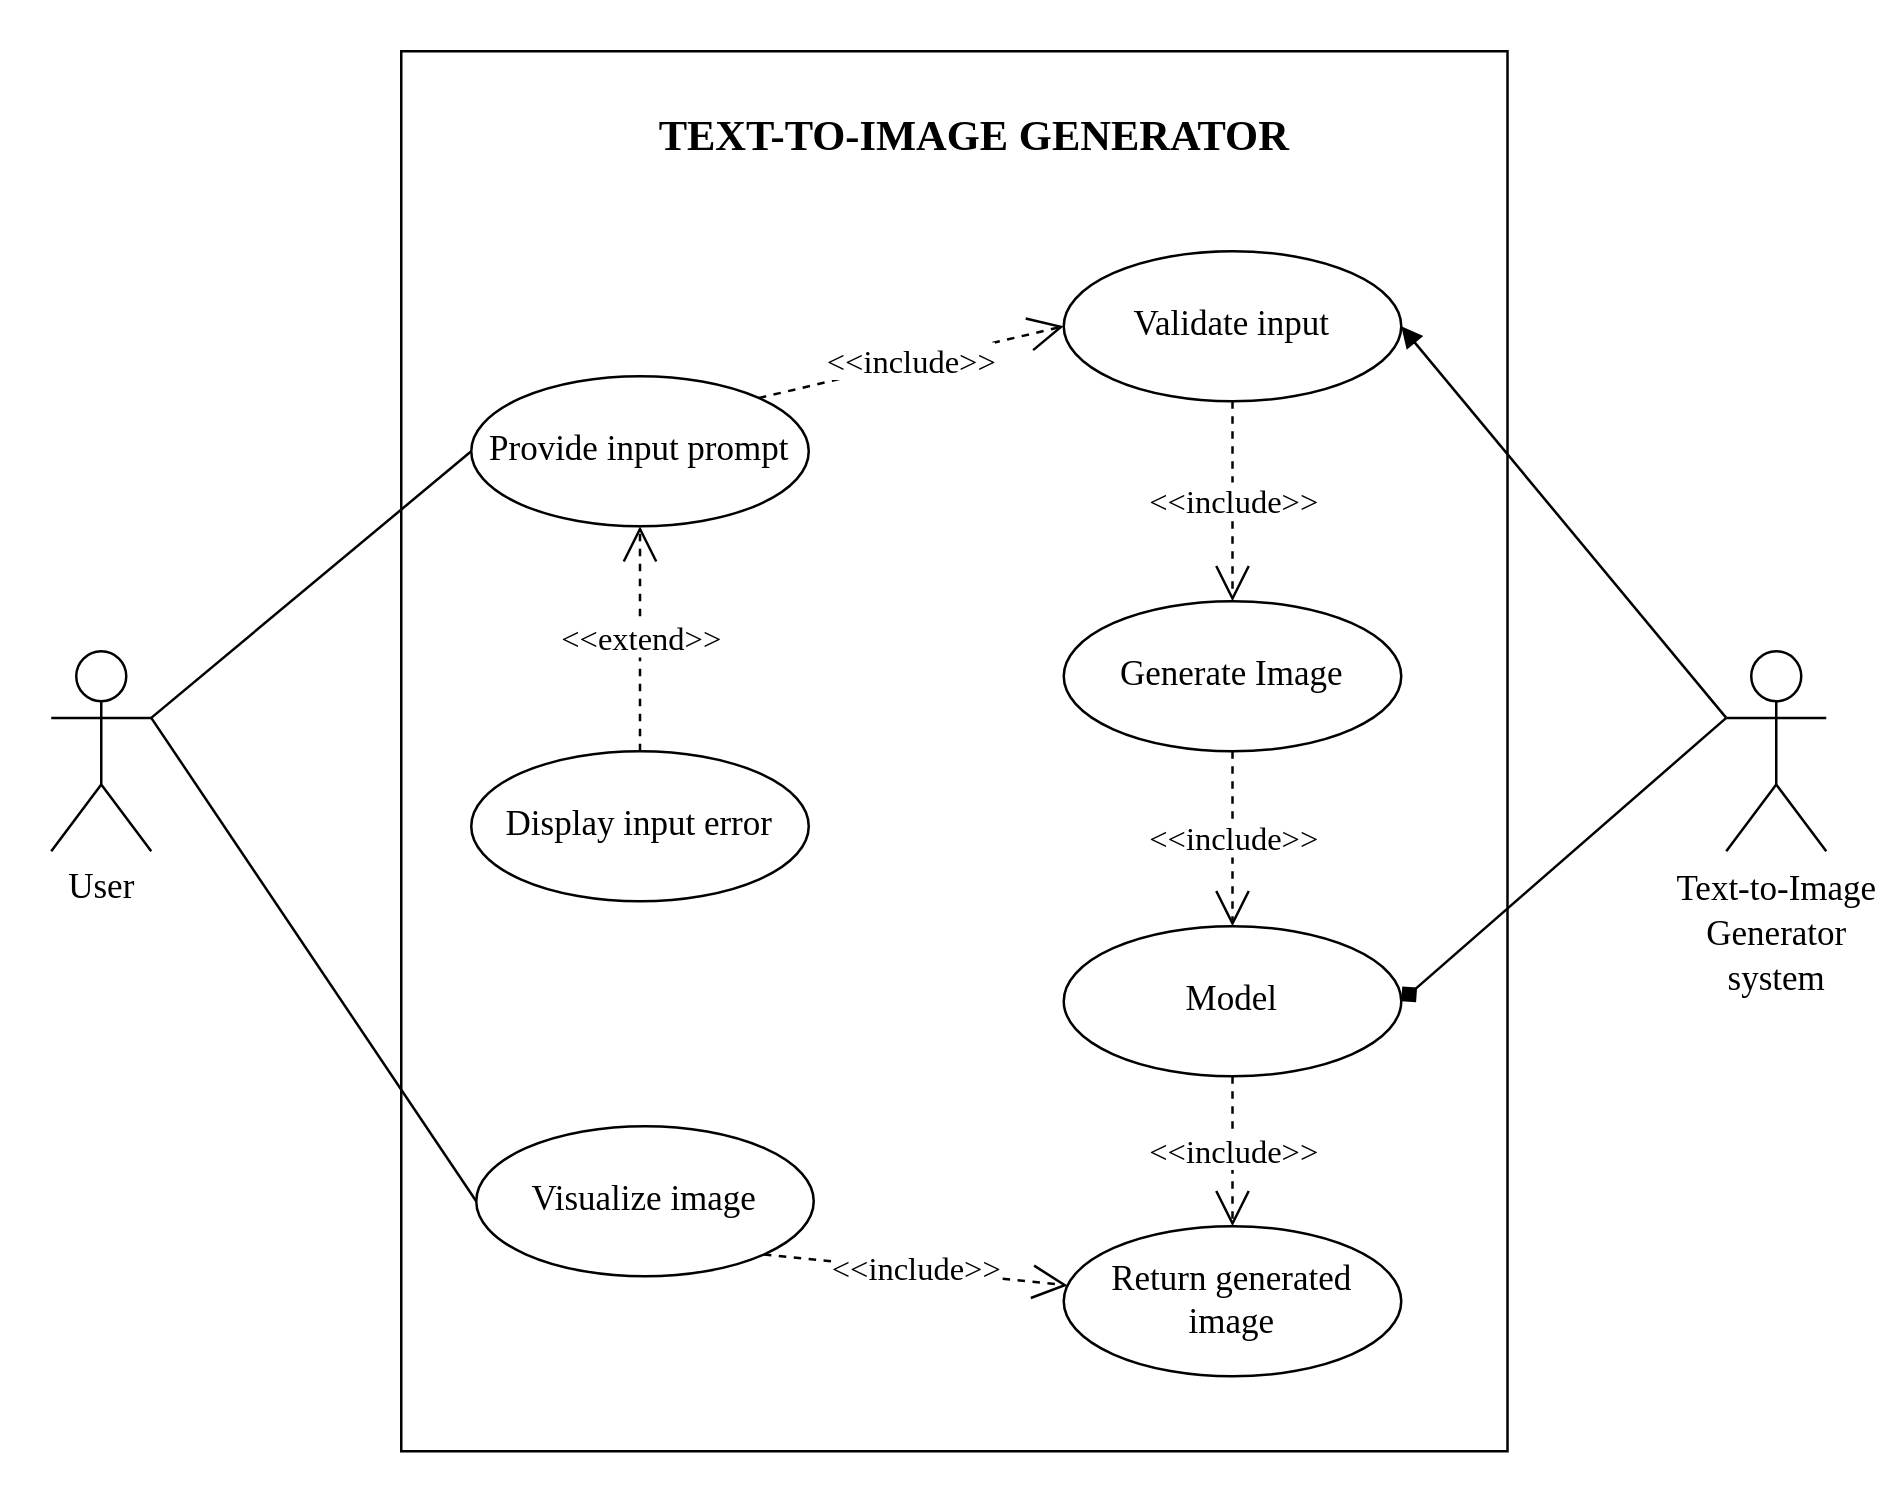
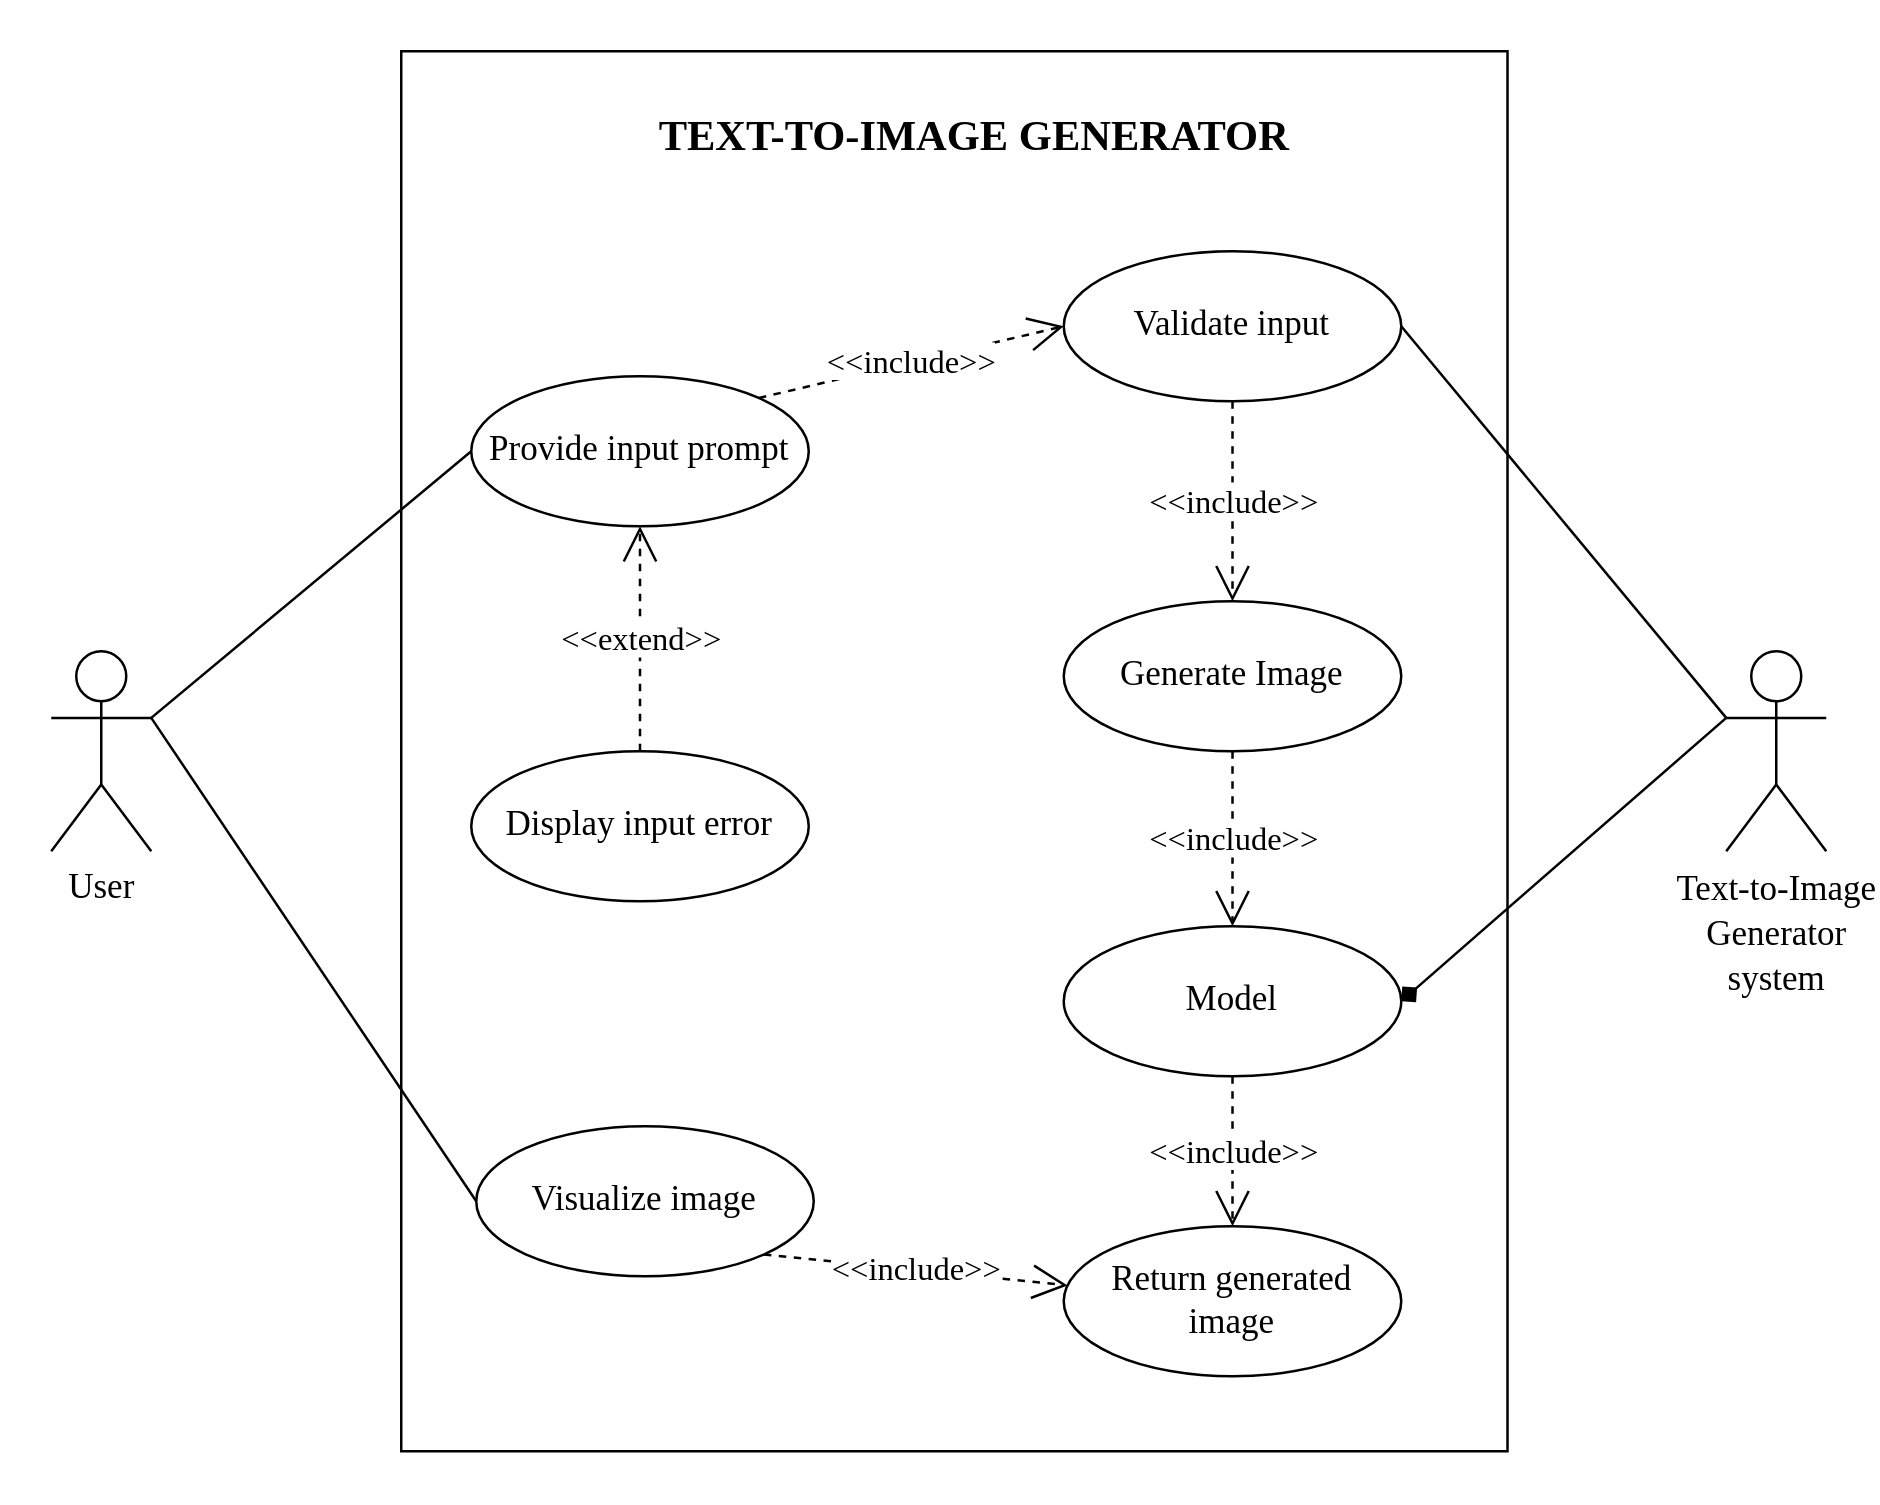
edge "Text-to-Image Generator system" -> "Validate input": arrowhead block -> none
